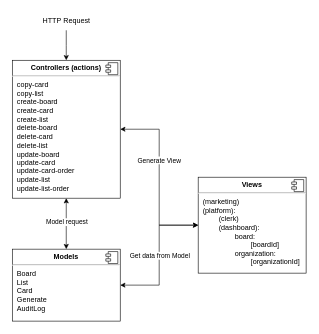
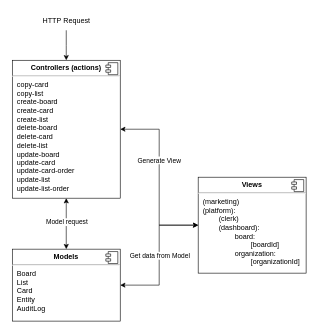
node "Models Board List Card Generate AuditLog": label "Models Board List Card Generate AuditLog" -> "Models Board List Card Entity AuditLog"
